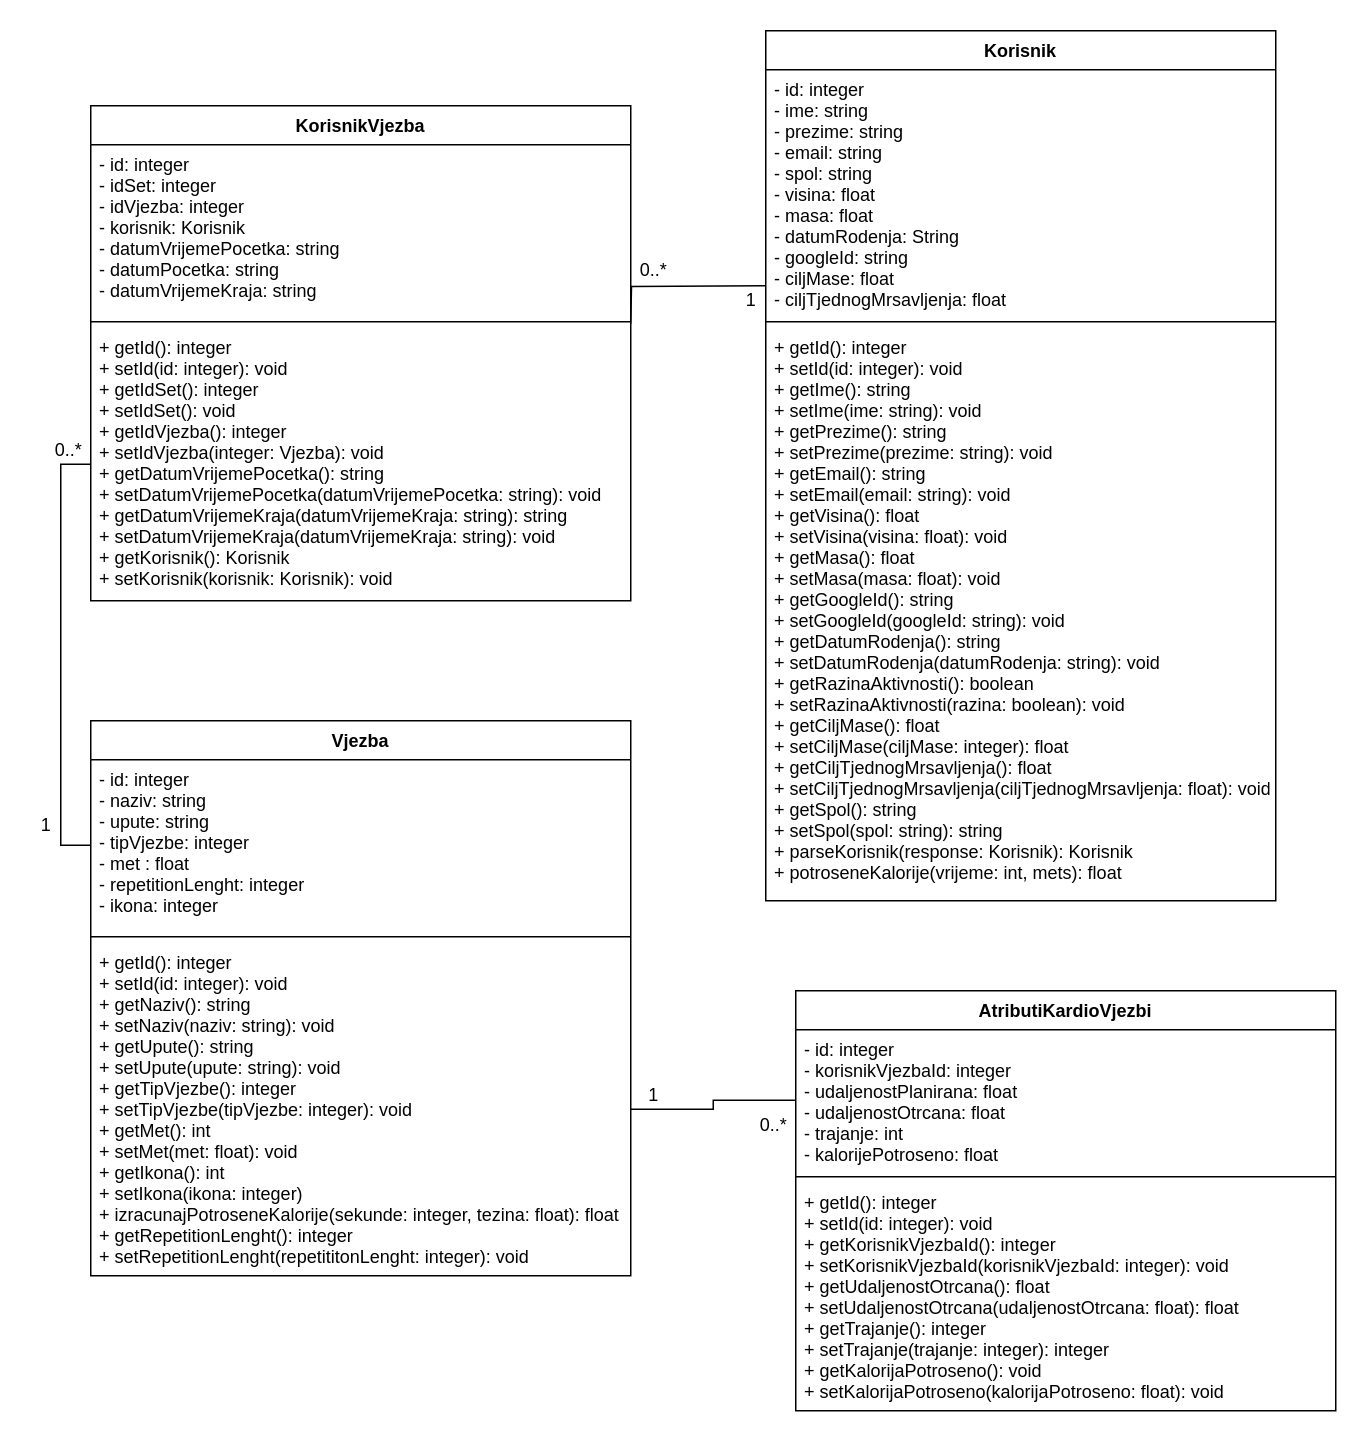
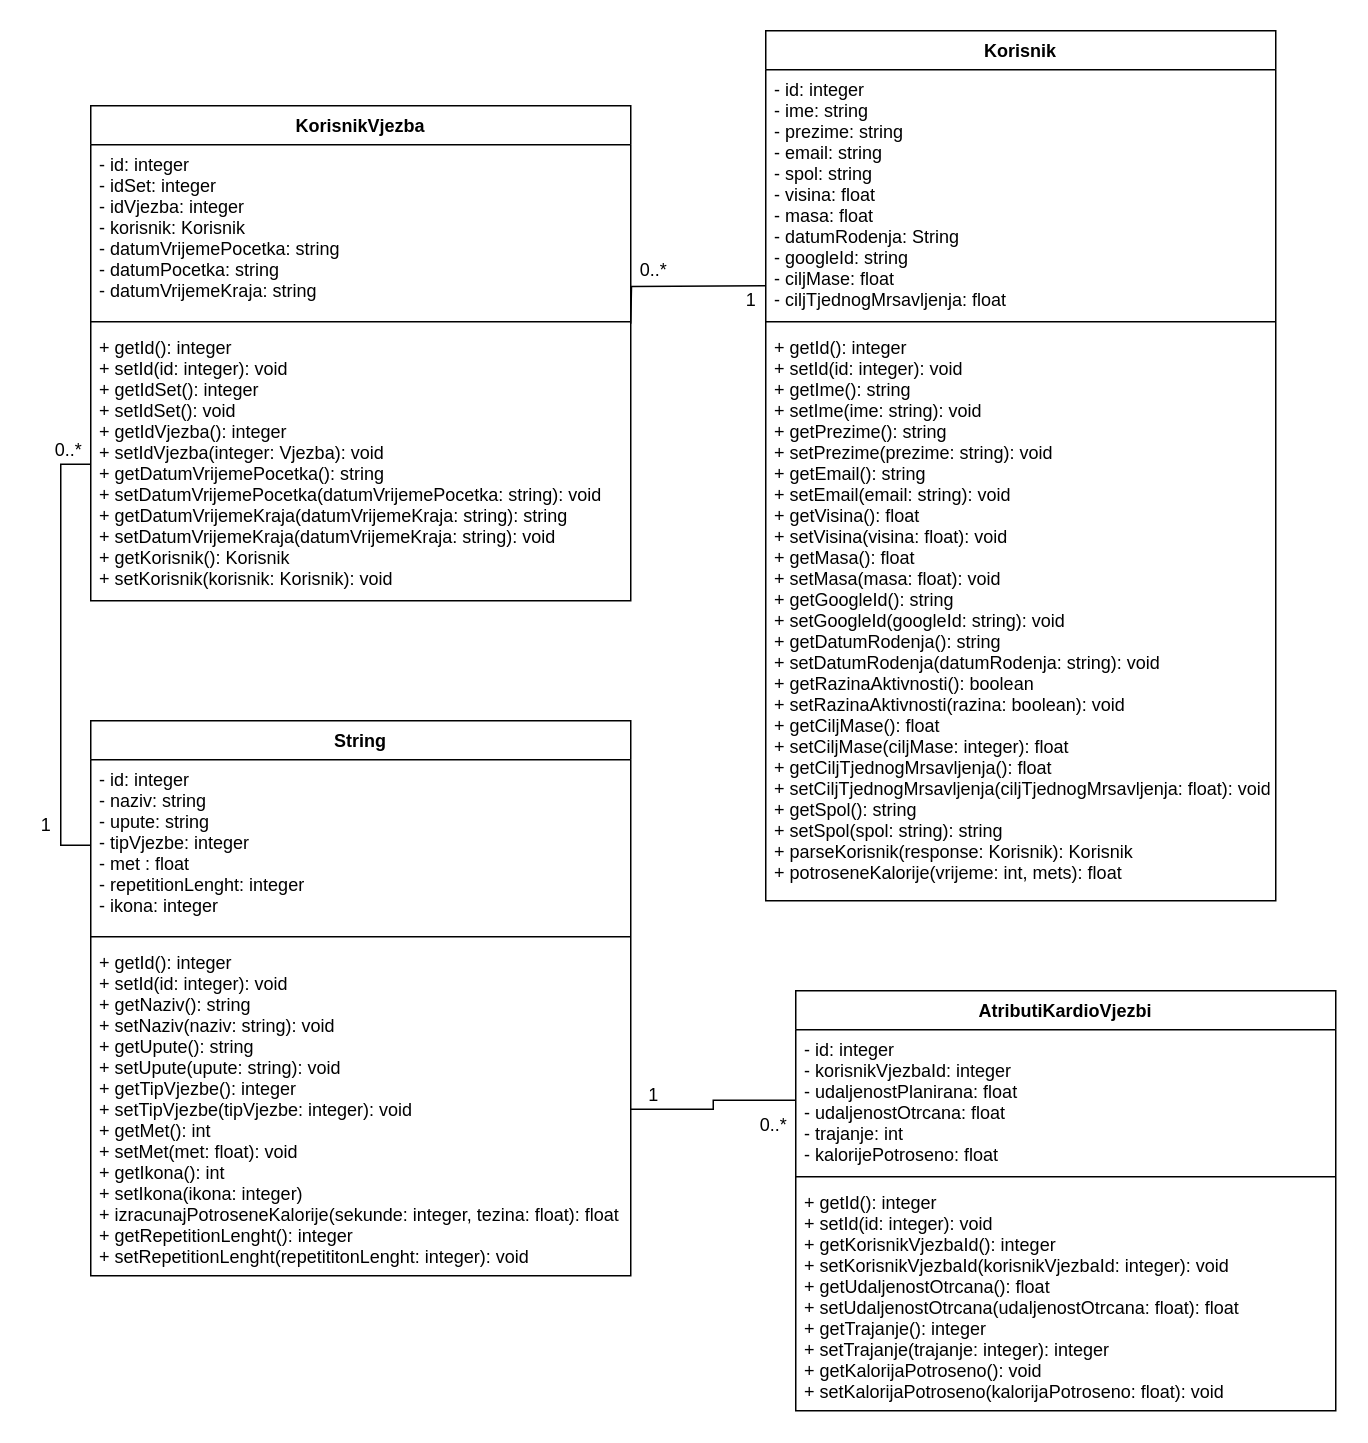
node "Vjezba": label "Vjezba" -> "String"
